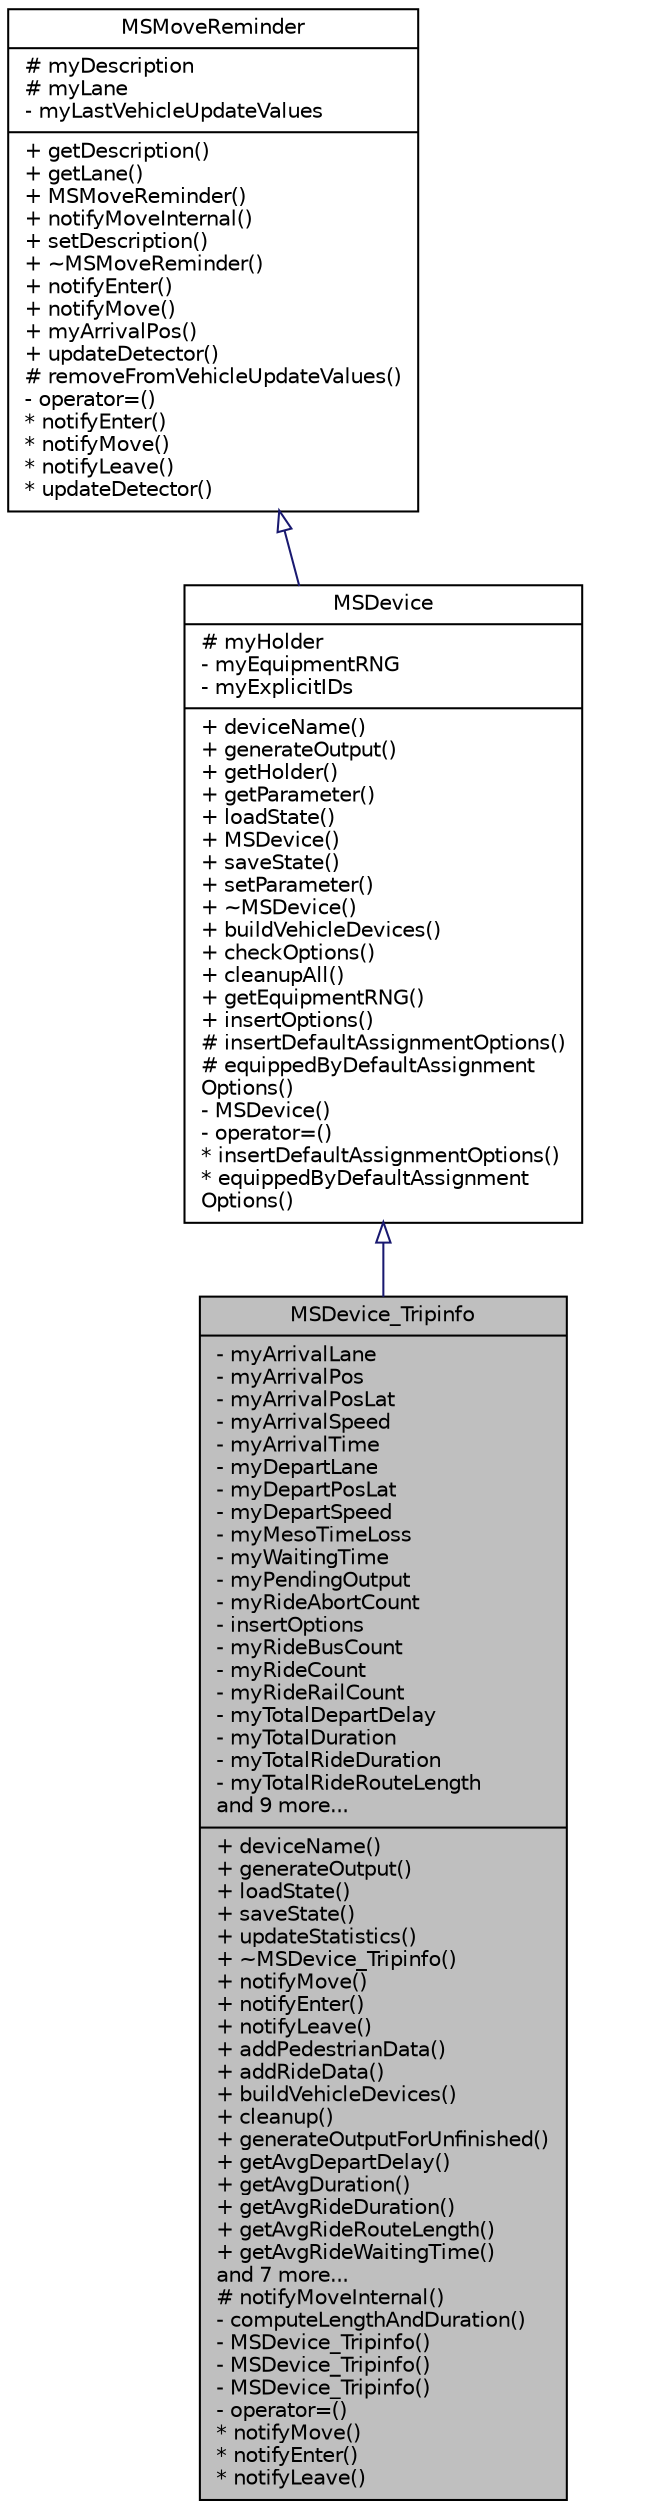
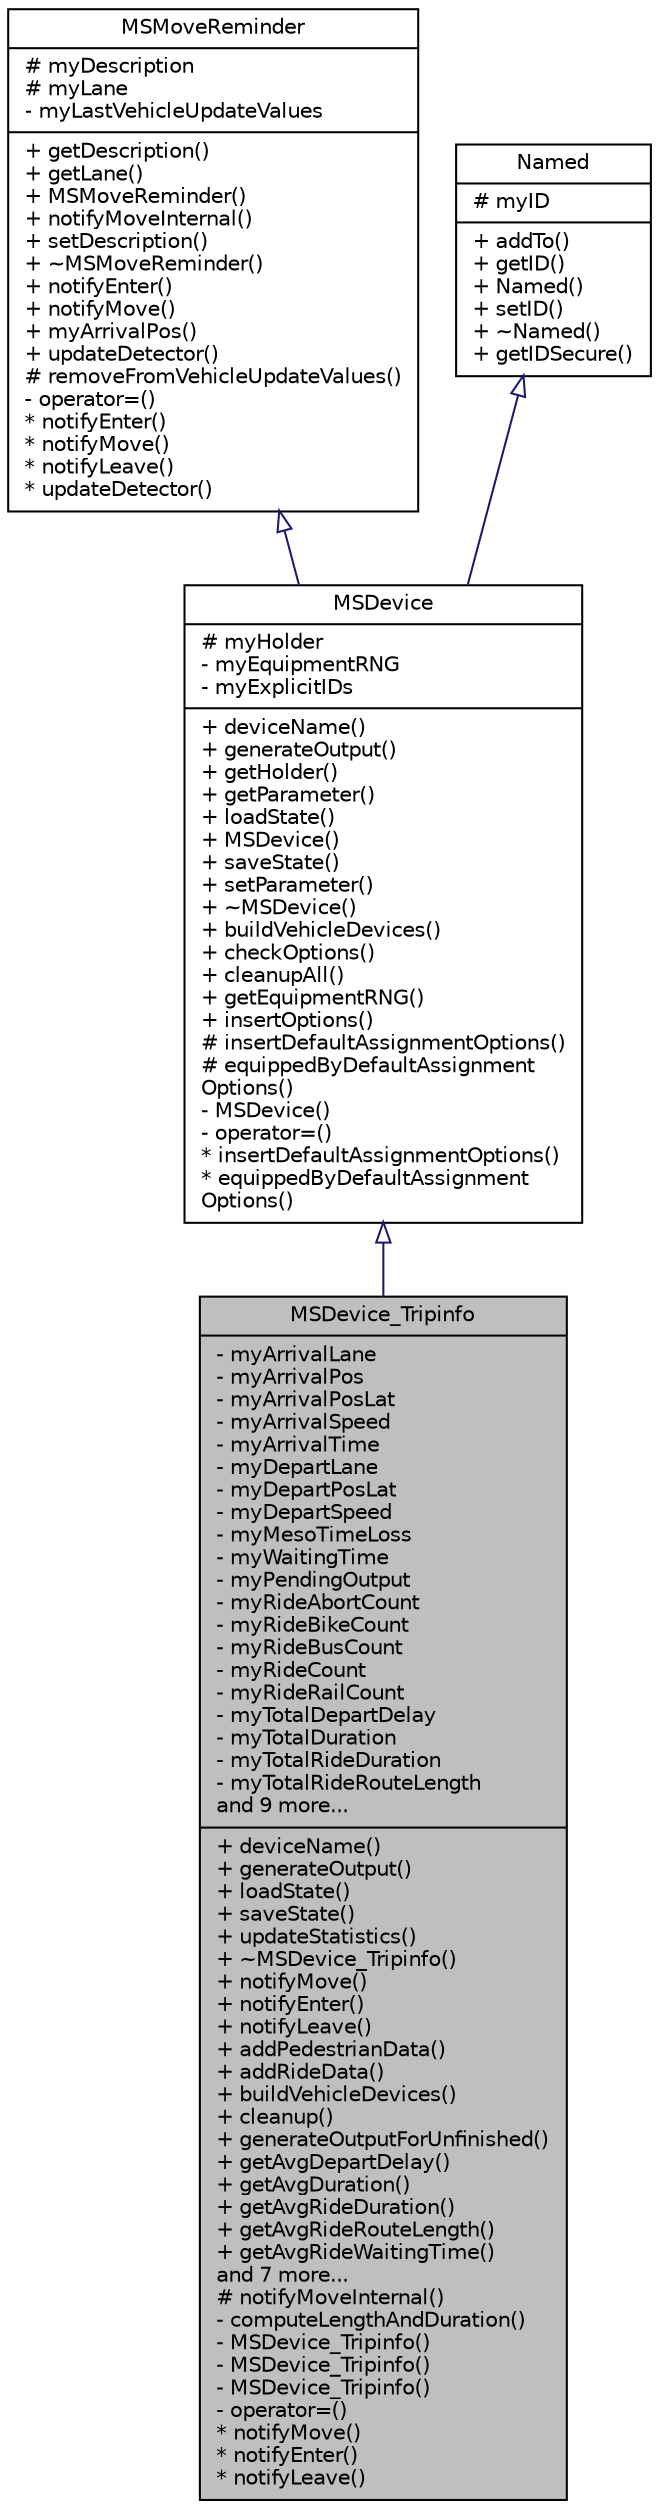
node "Named": added
node "MSDevice_Tripinfo": text "- insertOptions" -> "- myRideBikeCount"
